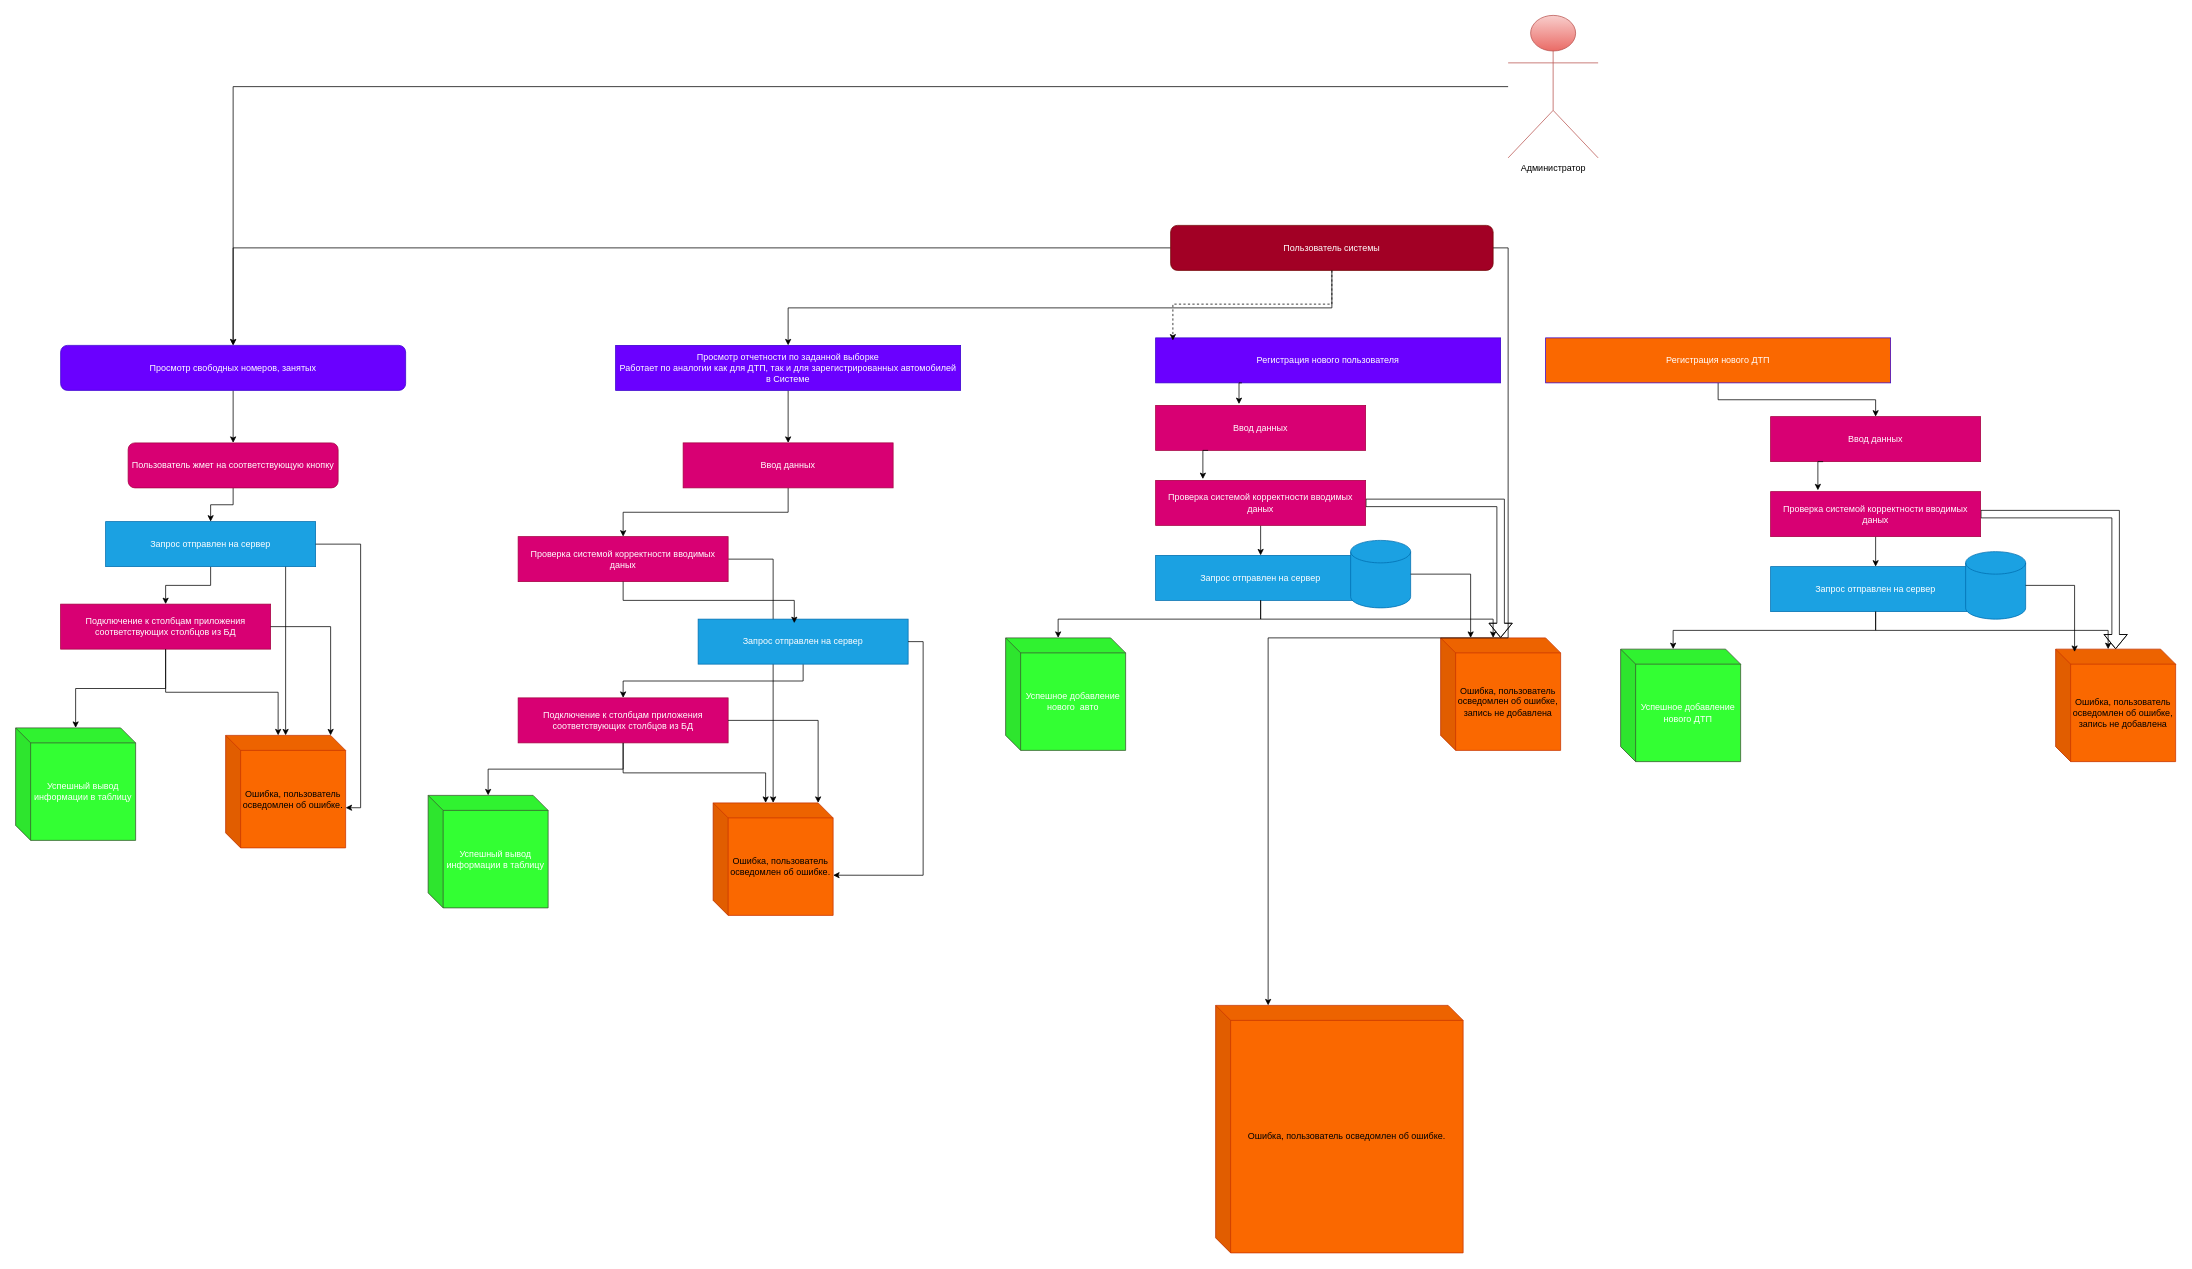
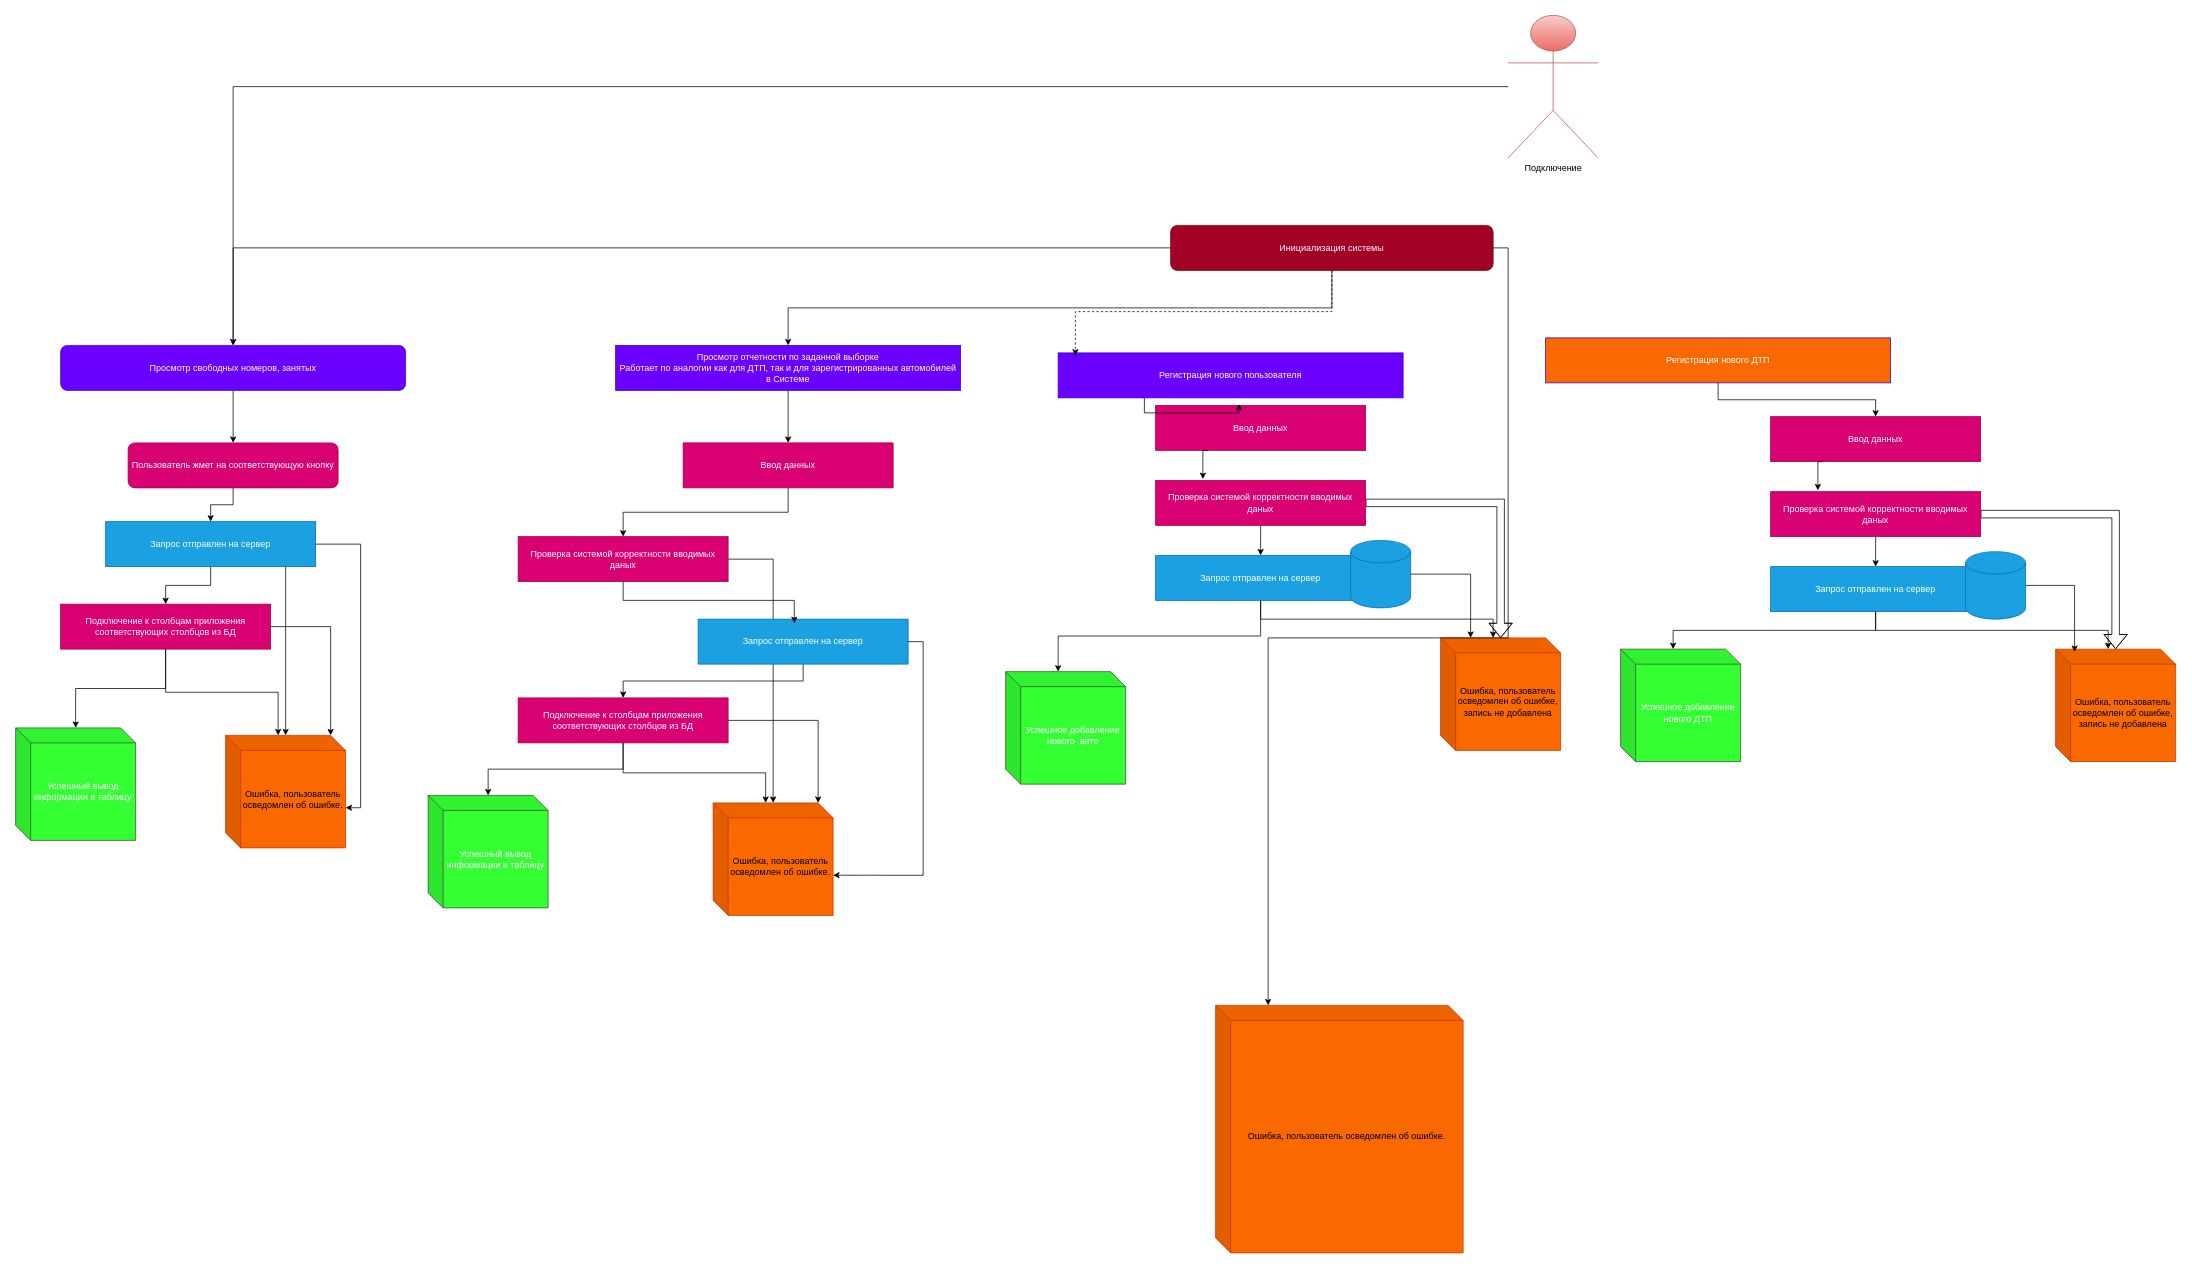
node "Администратор": label "Администратор" -> "Подключение"
node "Пользователь системы": label "Пользователь системы" -> "Инициализация системы"
node "Регистрация нового пользователя": moved (1328, 360) -> (1230, 375)
node "Успешное добавление нового авто": moved (1065, 694) -> (1065, 728)
